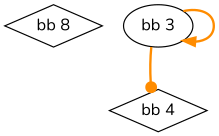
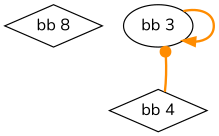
edge "bb 3" -> "bb 4": reversed
